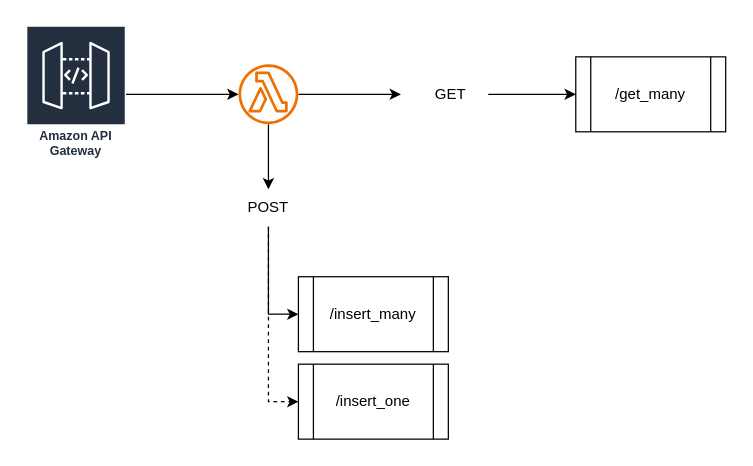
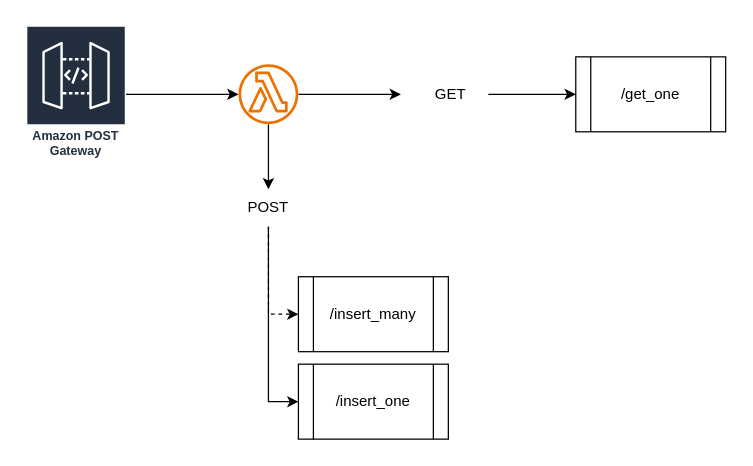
node "/get_many": label "/get_many" -> "/get_one"
node "Amazon API Gateway": label "Amazon API Gateway" -> "Amazon POST Gateway"
edge "POST" -> "/insert_many": style solid -> dashed
edge "POST" -> "/insert_one": style dashed -> solid
